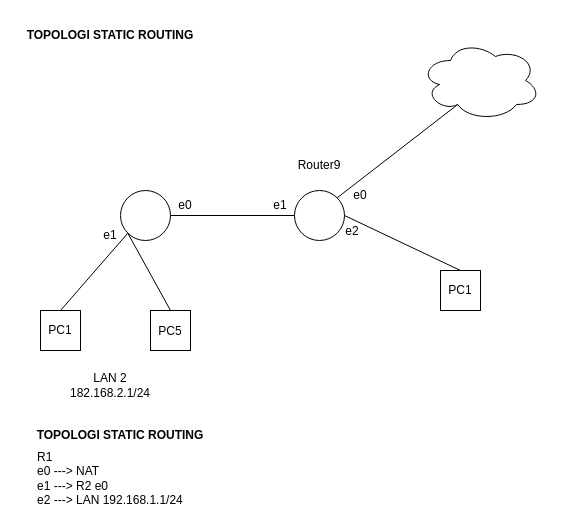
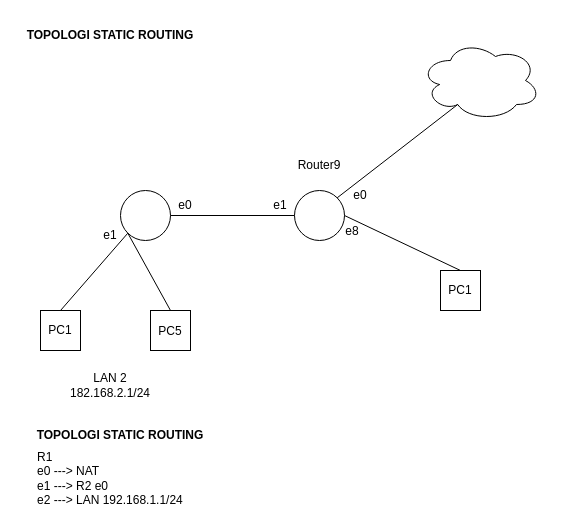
node "e2": label "e2" -> "e8"
